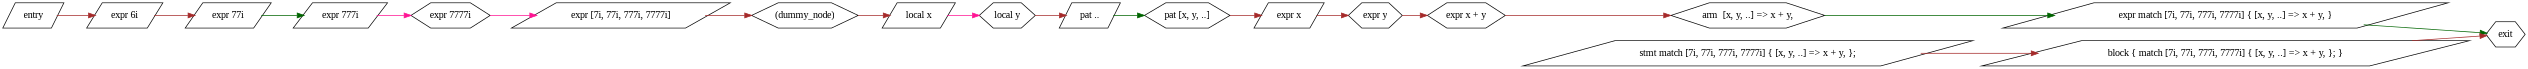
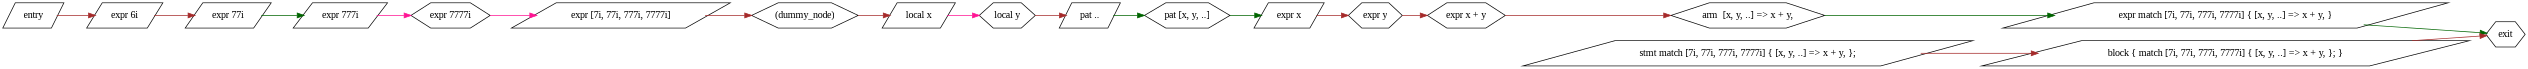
edge "pat [x, y, ..]" -> "expr x": color brown -> darkgreen
